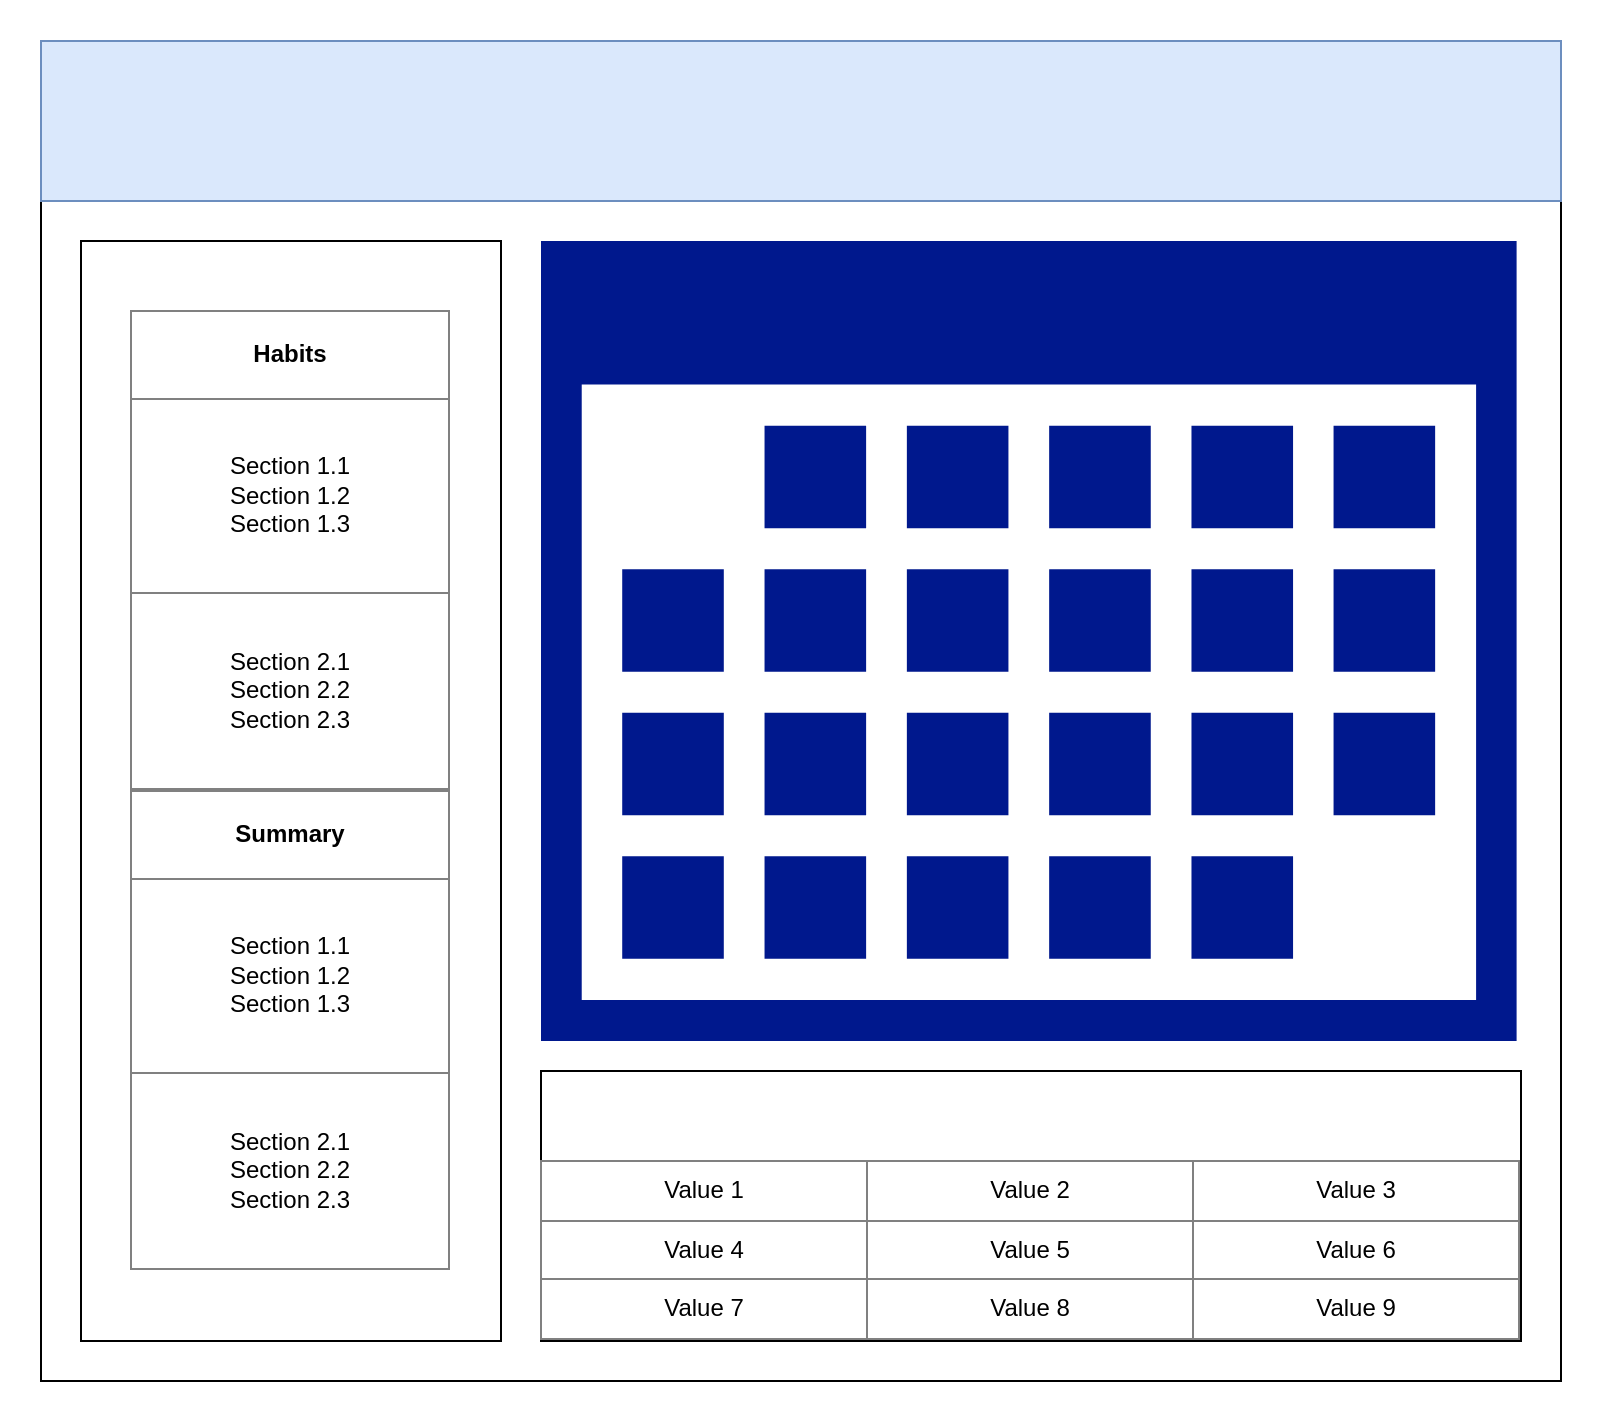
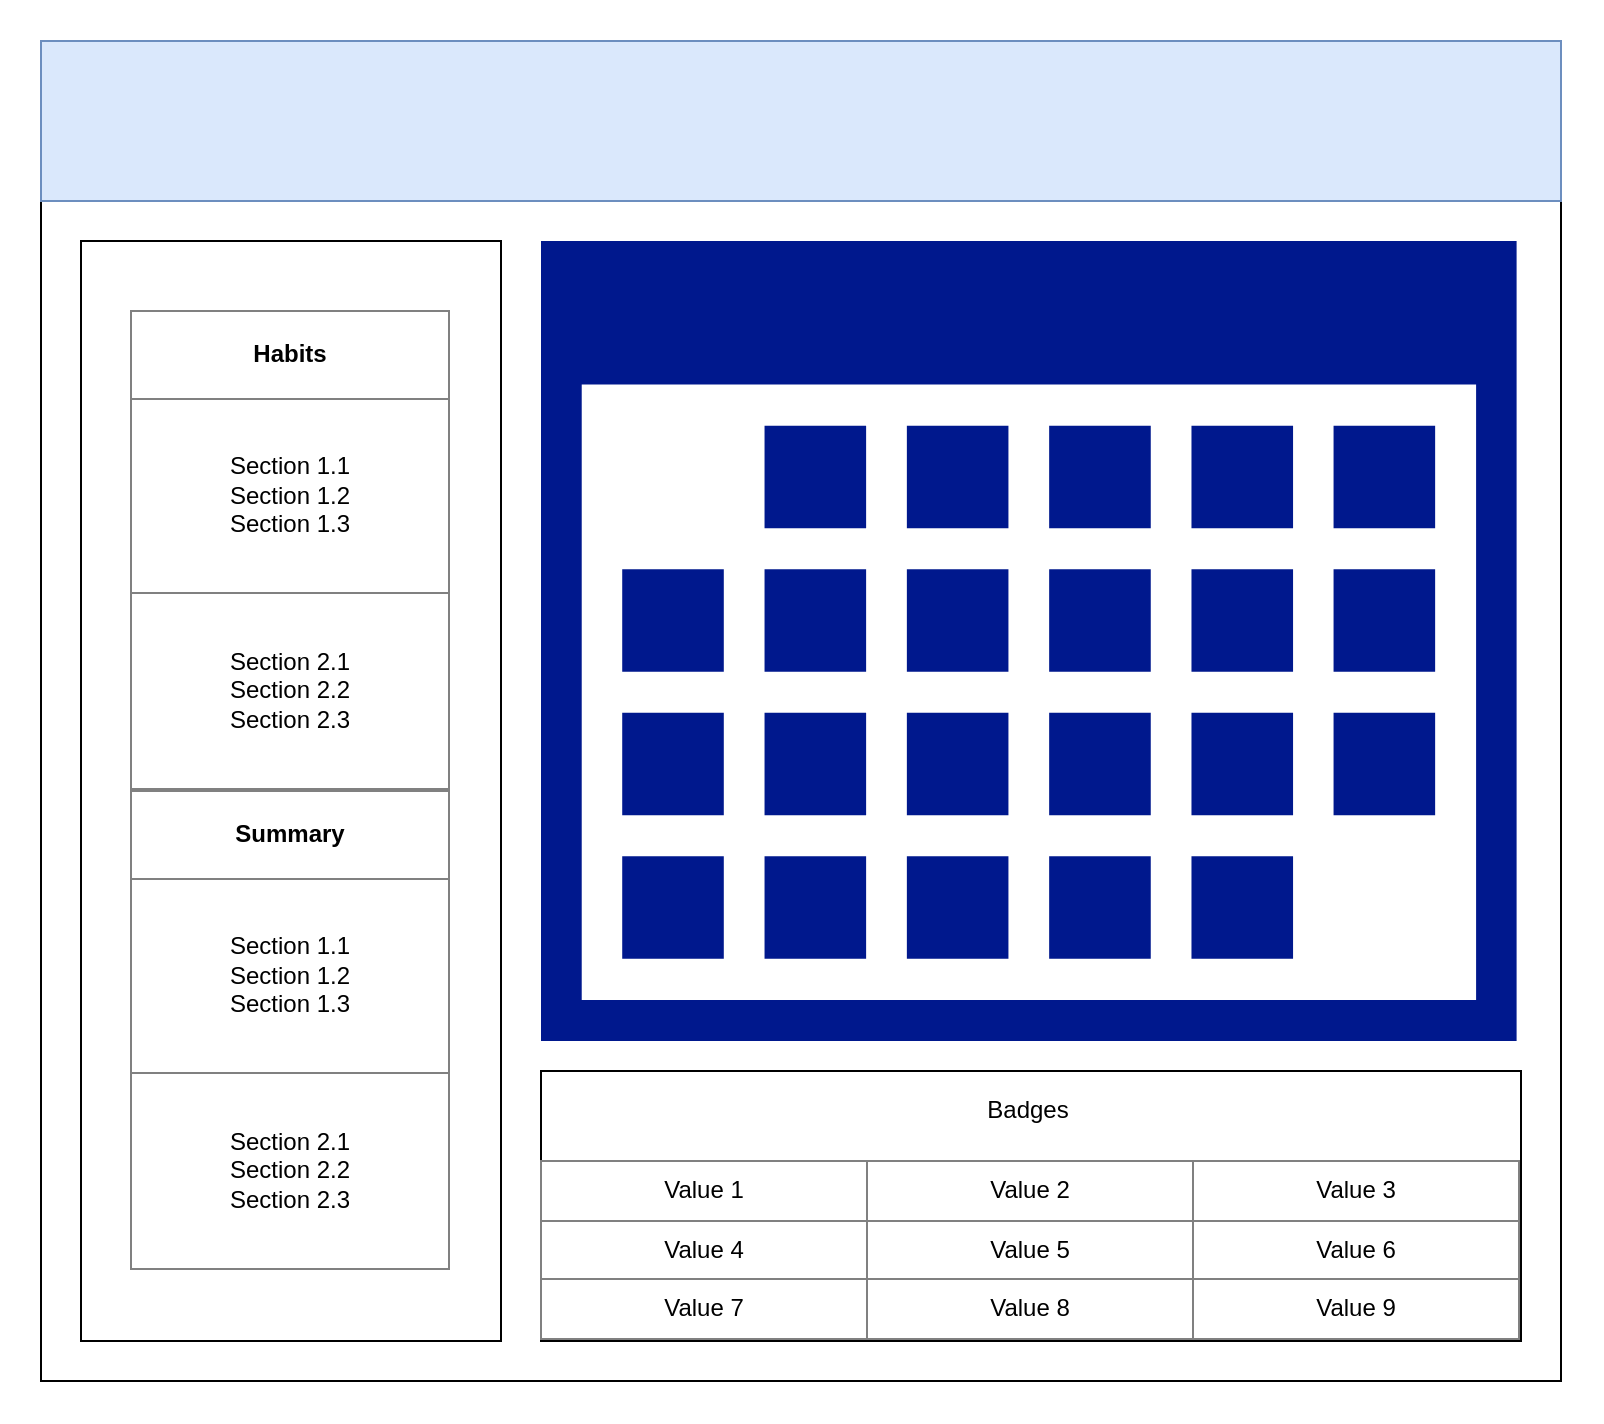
node "Badges": added
